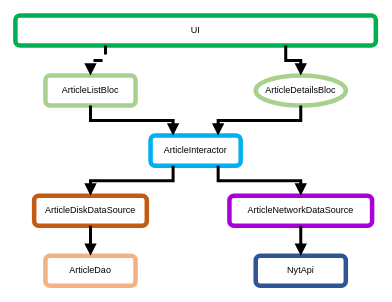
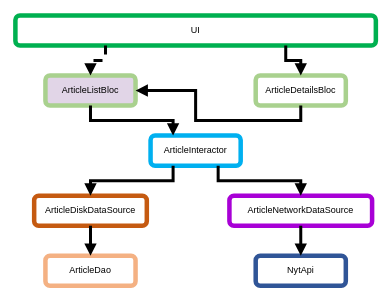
node "ArticleListBloc": fillcolor #ffffff -> #e1d5e7
node "ArticleDetailsBloc": shape ellipse -> rounded rectangle
edge "ArticleDetailsBloc" -> "ArticleInteractor": now "ArticleDetailsBloc" -> "ArticleListBloc"
